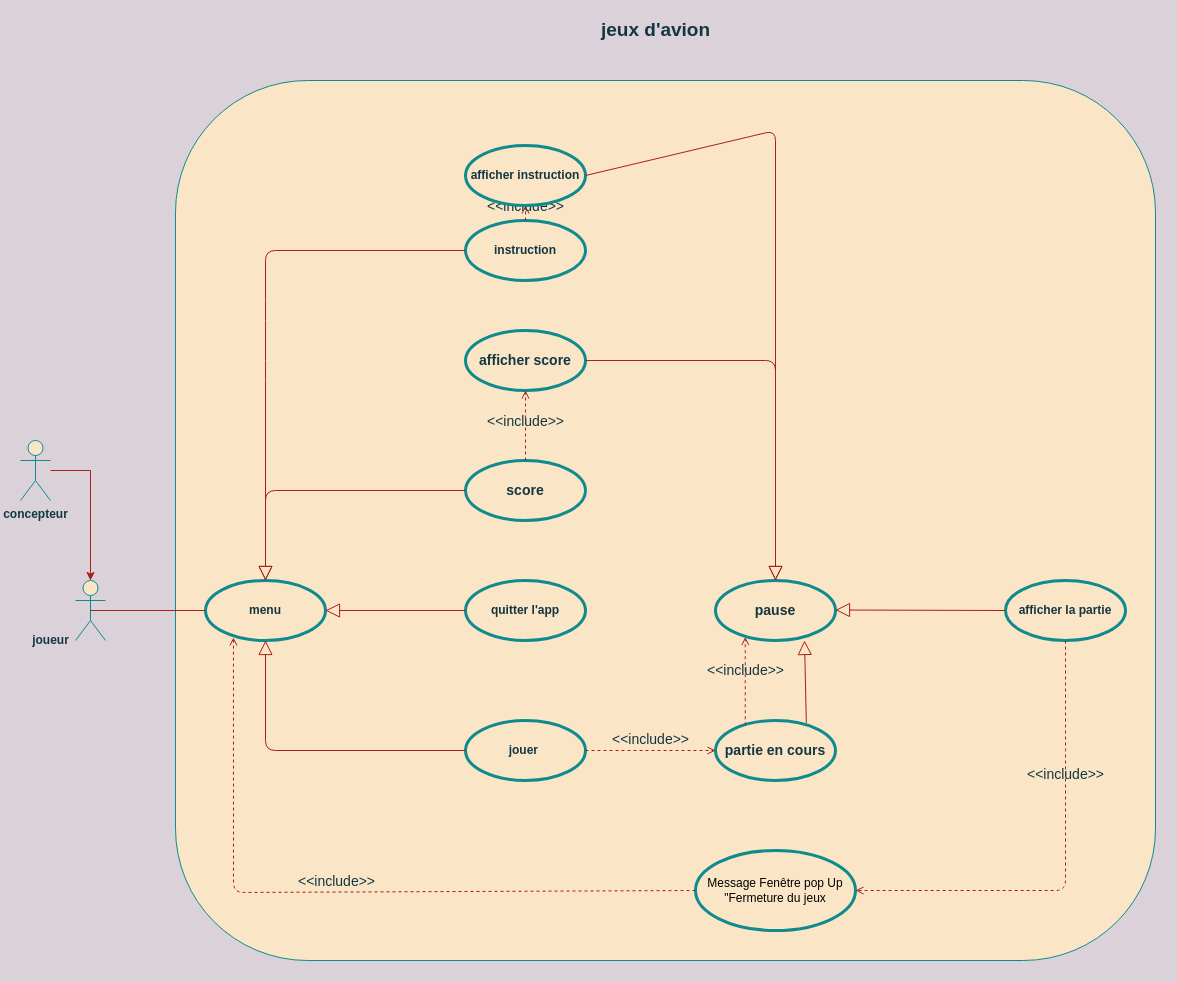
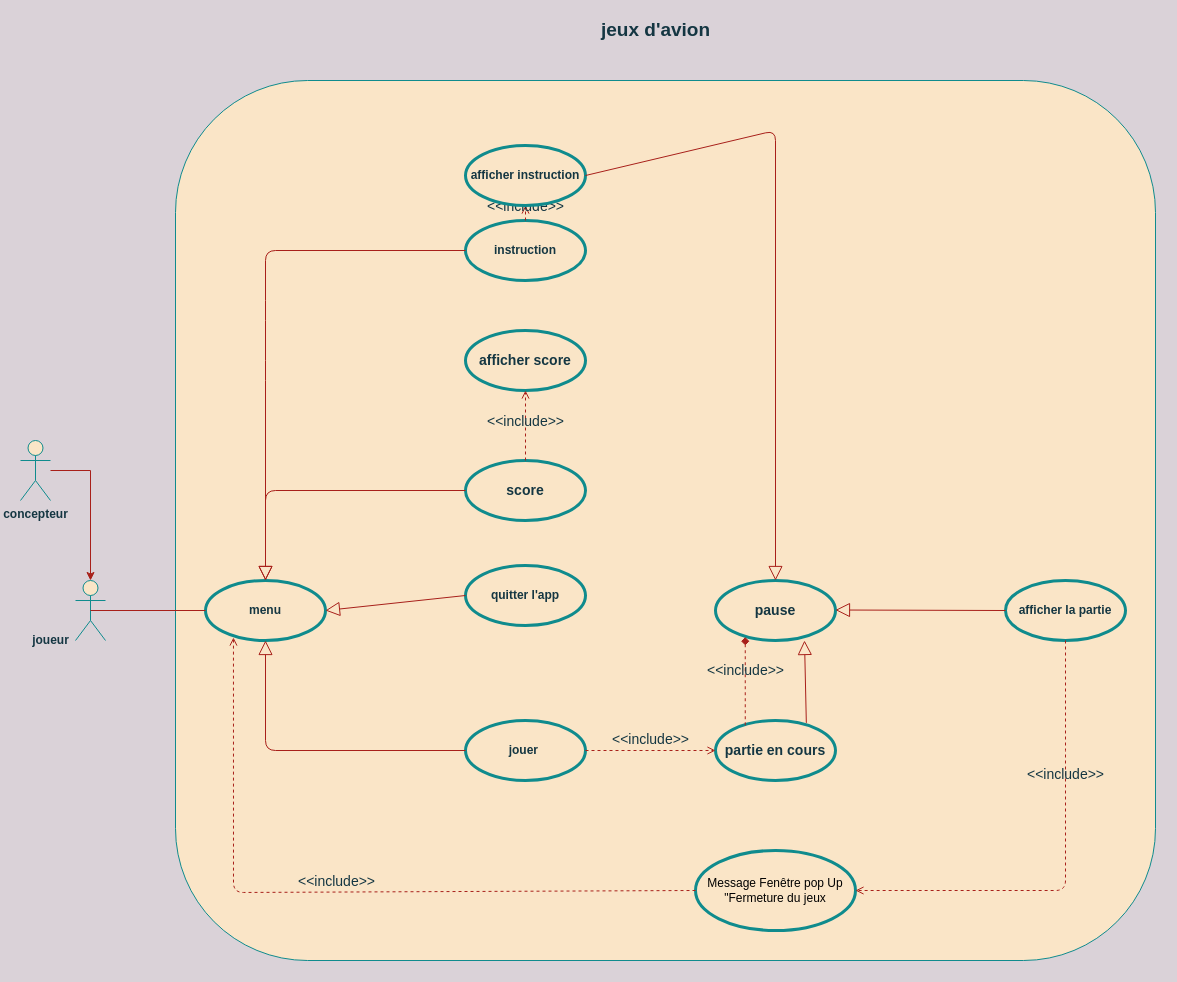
edge "afficher score" -> "pause": removed
node "quitter l'app": moved (526, 611) -> (526, 596)
edge "partie en cours" -> "pause": arrowhead open -> diamond
